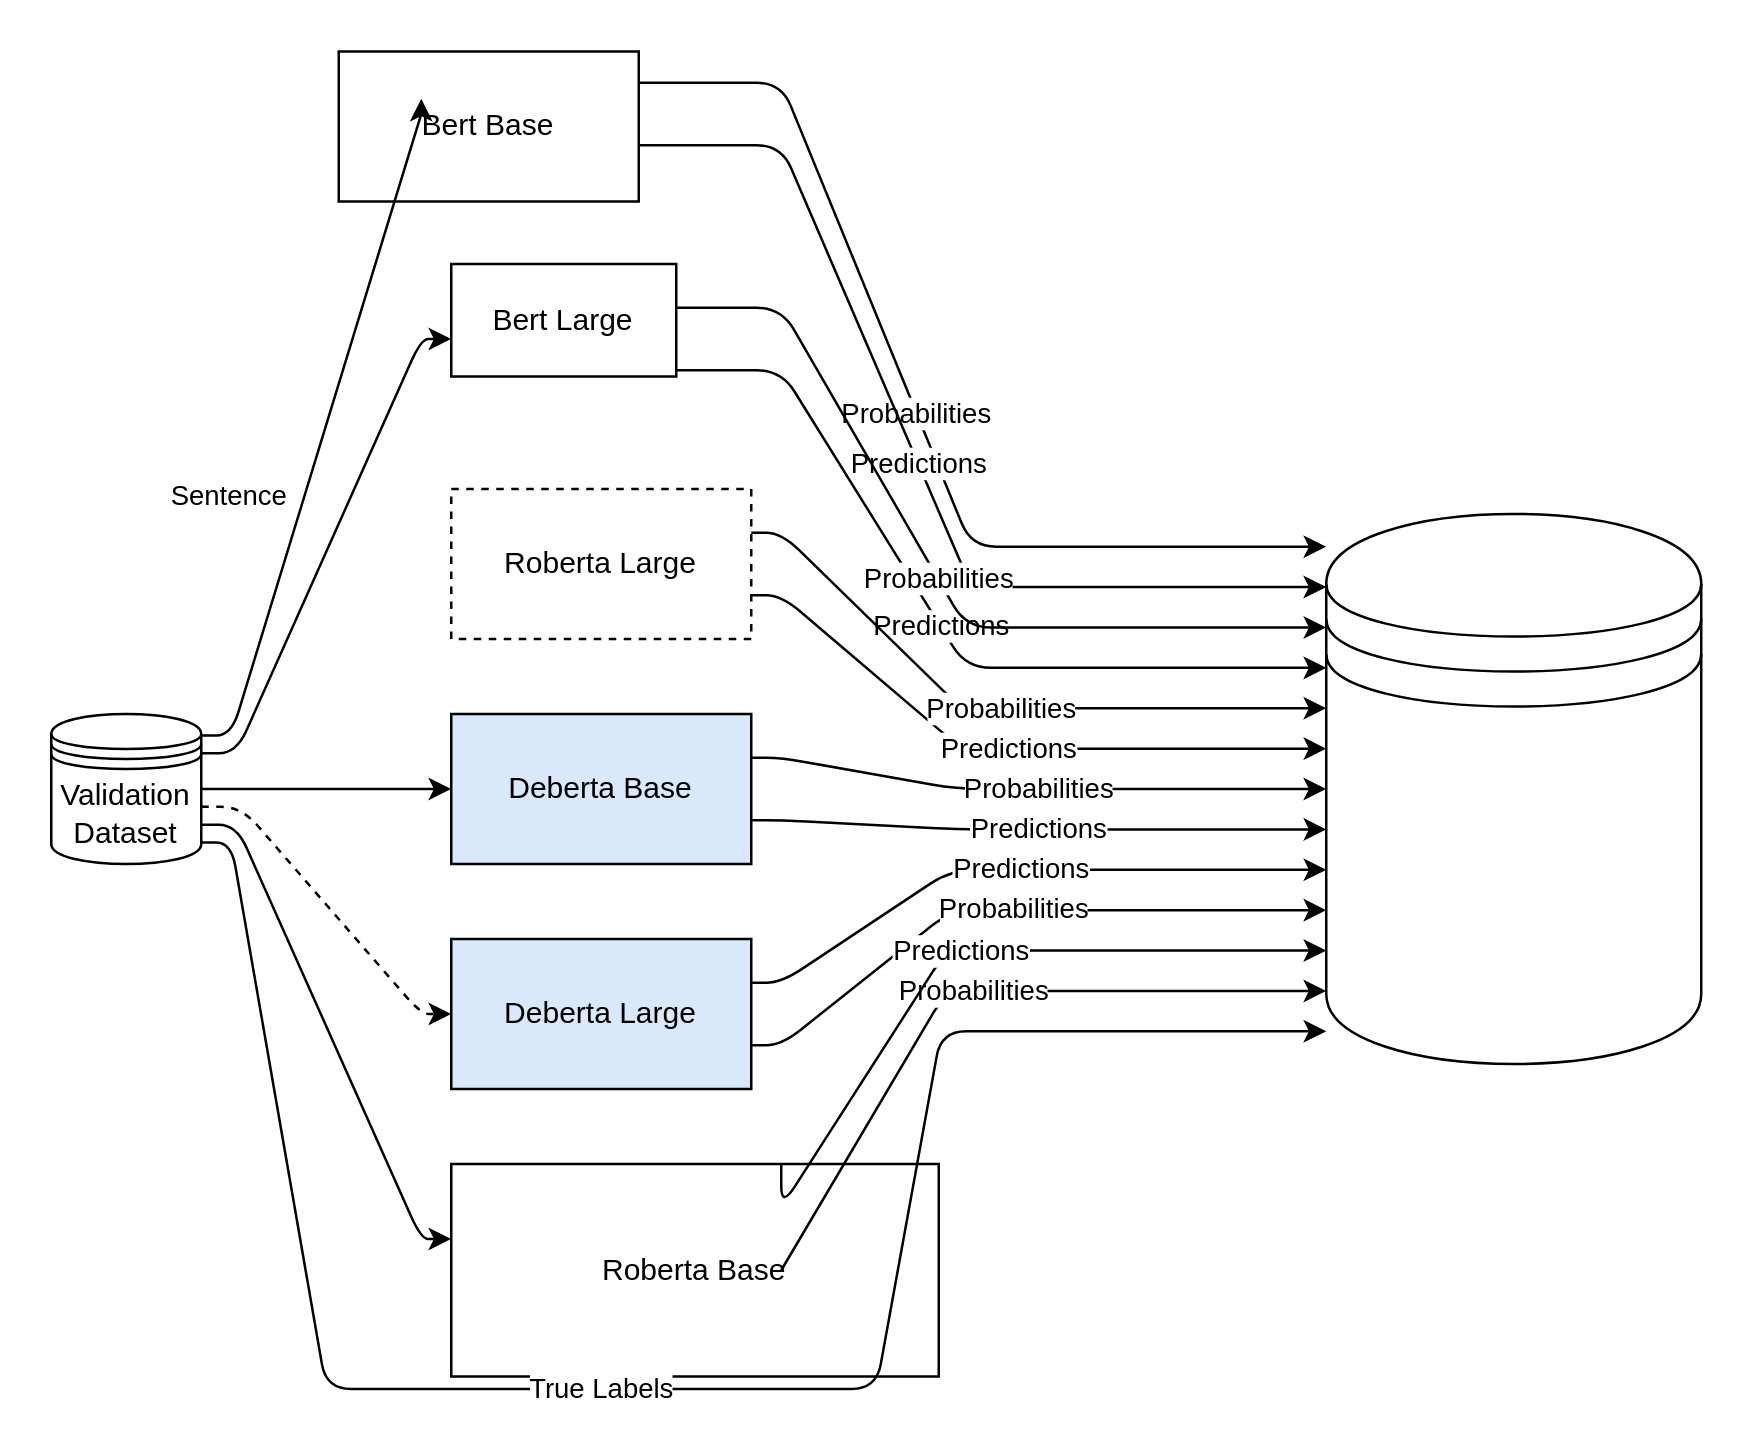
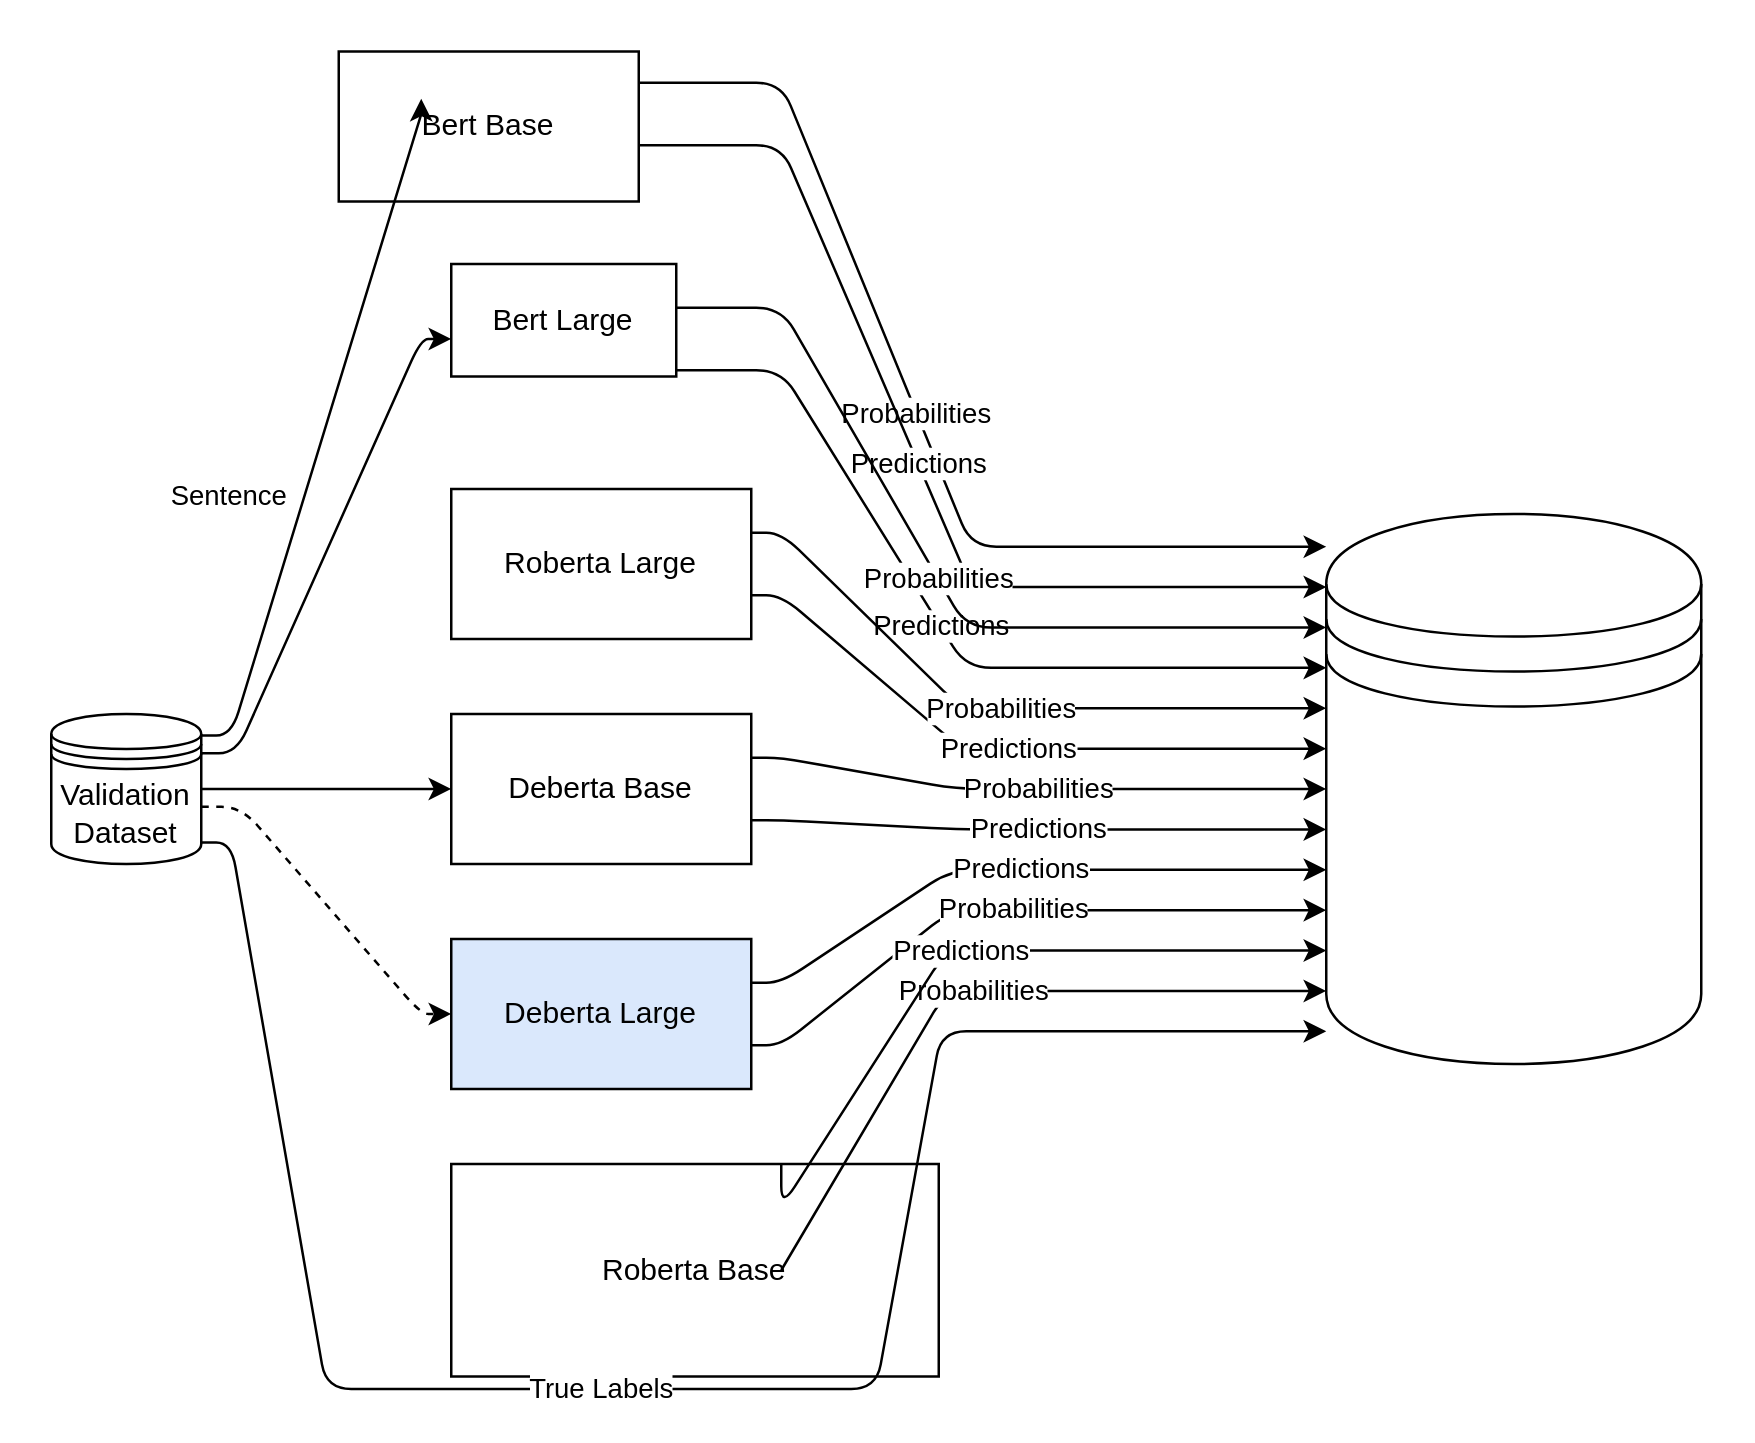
node "Roberta Large": style dashed -> solid
node "Deberta Base": fillcolor #dae8fc -> #ffffff
edge "Validation Dataset" -> "Roberta Base": removed
